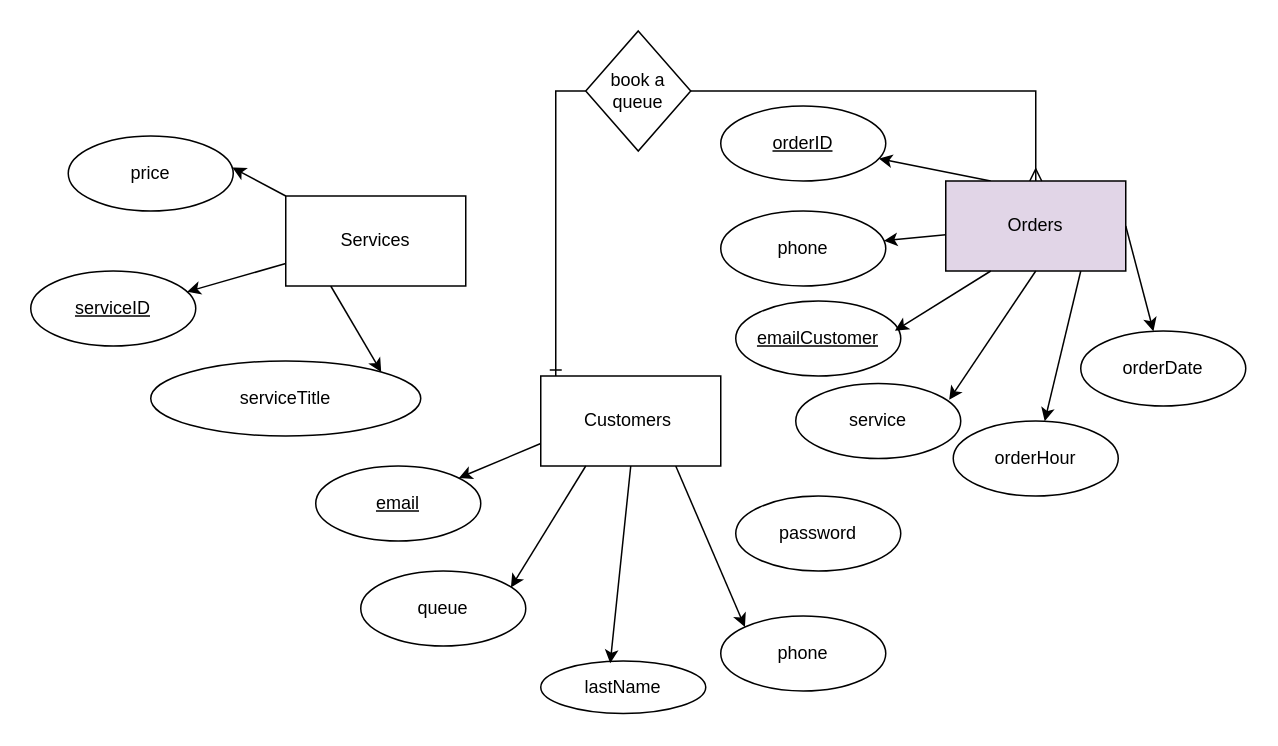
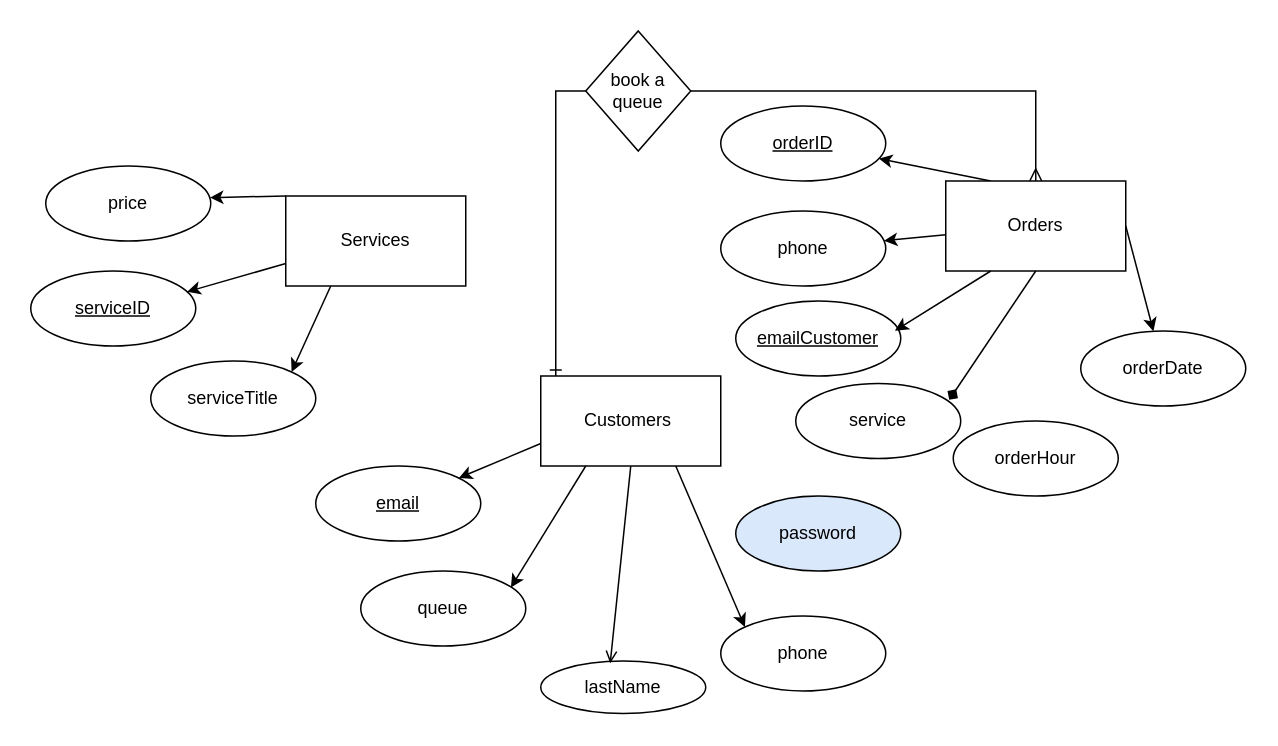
node "price": moved (151, 173) -> (128, 203)
node "Orders": fillcolor #e1d5e7 -> #ffffff
edge "Orders" -> "orderHour": removed
edge "Orders" -> "service": arrowhead classic -> diamond
node "serviceTitle": size 270x75 -> 165x75
node "password": fillcolor #ffffff -> #dae8fc
edge "Customers" -> "lastName": arrowhead classic -> open
